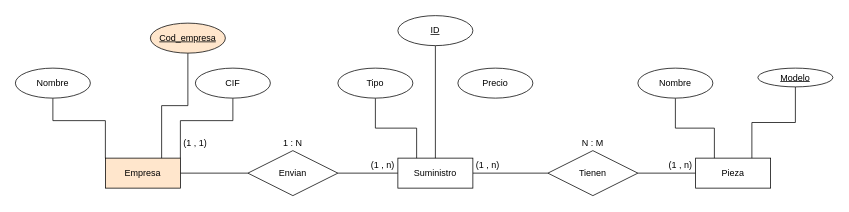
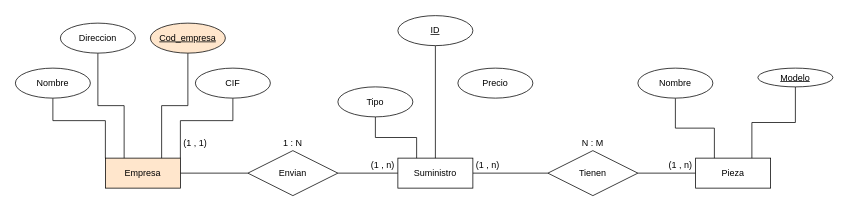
node "Direccion": added
node "Tipo": moved (375, 83) -> (375, 102)
edge "Direccion" -- "Empresa": added
